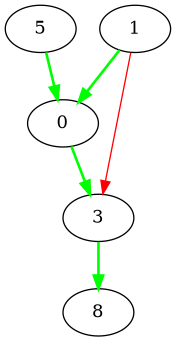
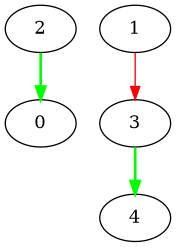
node "5": label "5" -> "2"
edge "1" -> "0": removed
edge "0" -> "3": removed
node "8": label "8" -> "4"
